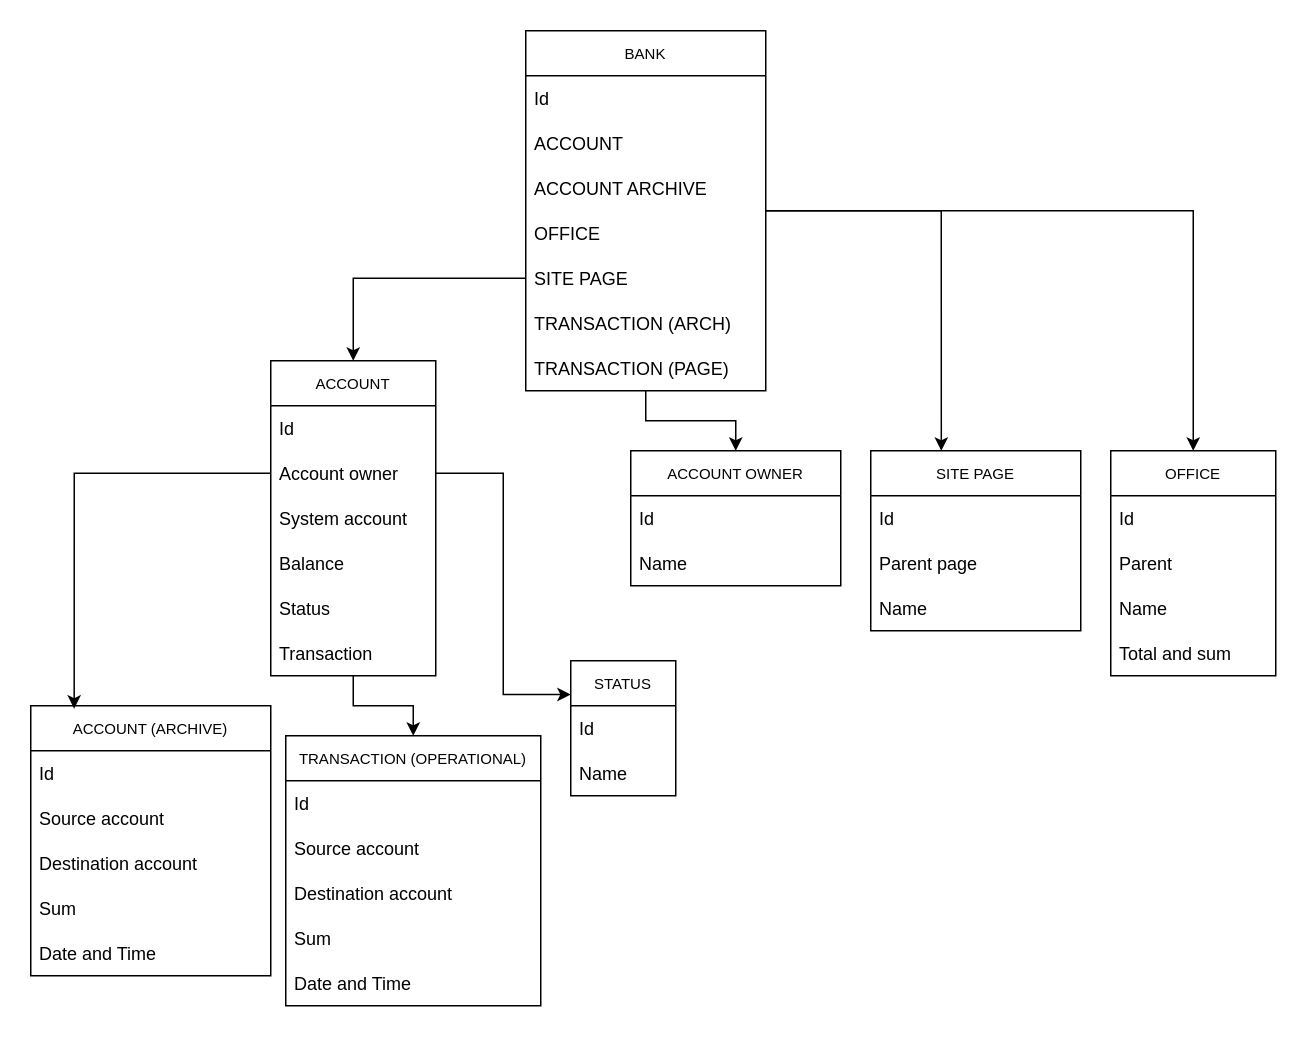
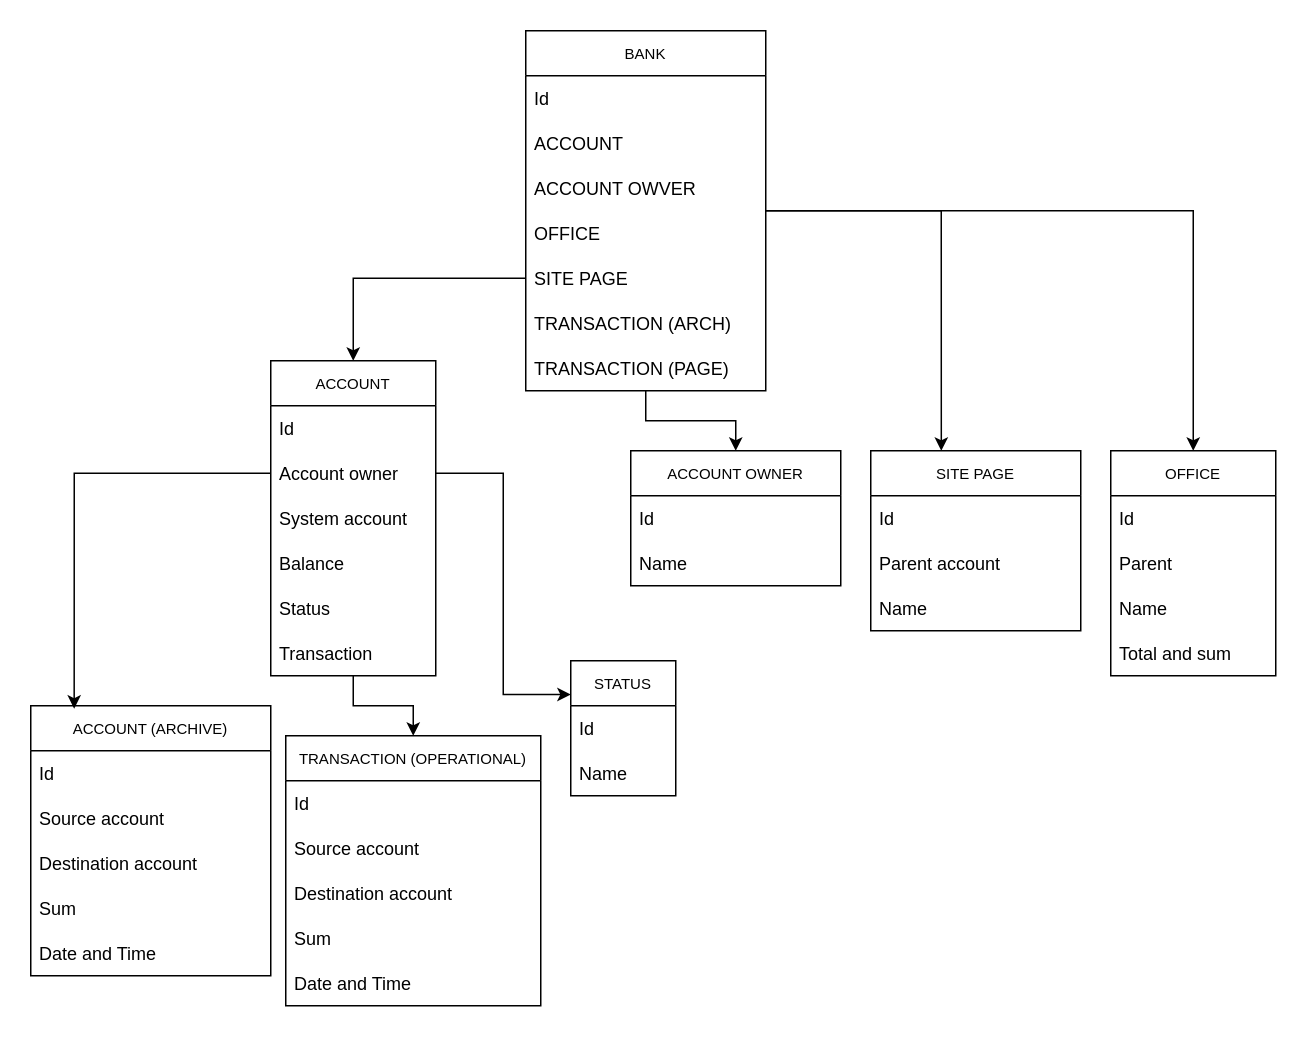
node "ACCOUNT ARCHIVE": label "ACCOUNT ARCHIVE" -> "ACCOUNT OWVER"
node "Parent page": label "Parent page" -> "Parent account"
